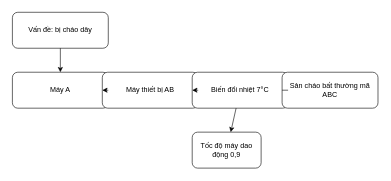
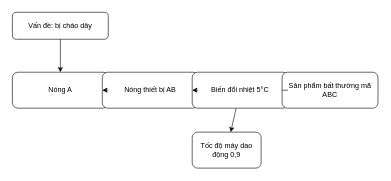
node "Vấn đề: bị cháo dây": size 96x36 -> 96x27
node "Máy A": label "Máy A" -> "Nóng A"
node "Máy thiết bị AB": label "Máy thiết bị AB" -> "Nóng thiết bị AB"
node "Biến đổi nhiệt 7°C": label "Biến đổi nhiệt 7°C" -> "Biến đổi nhiệt 5°C"
node "Sản cháo bất thường mã ABC": label "Sản cháo bất thường mã ABC" -> "Sản phẩm bất thường mã ABC"
